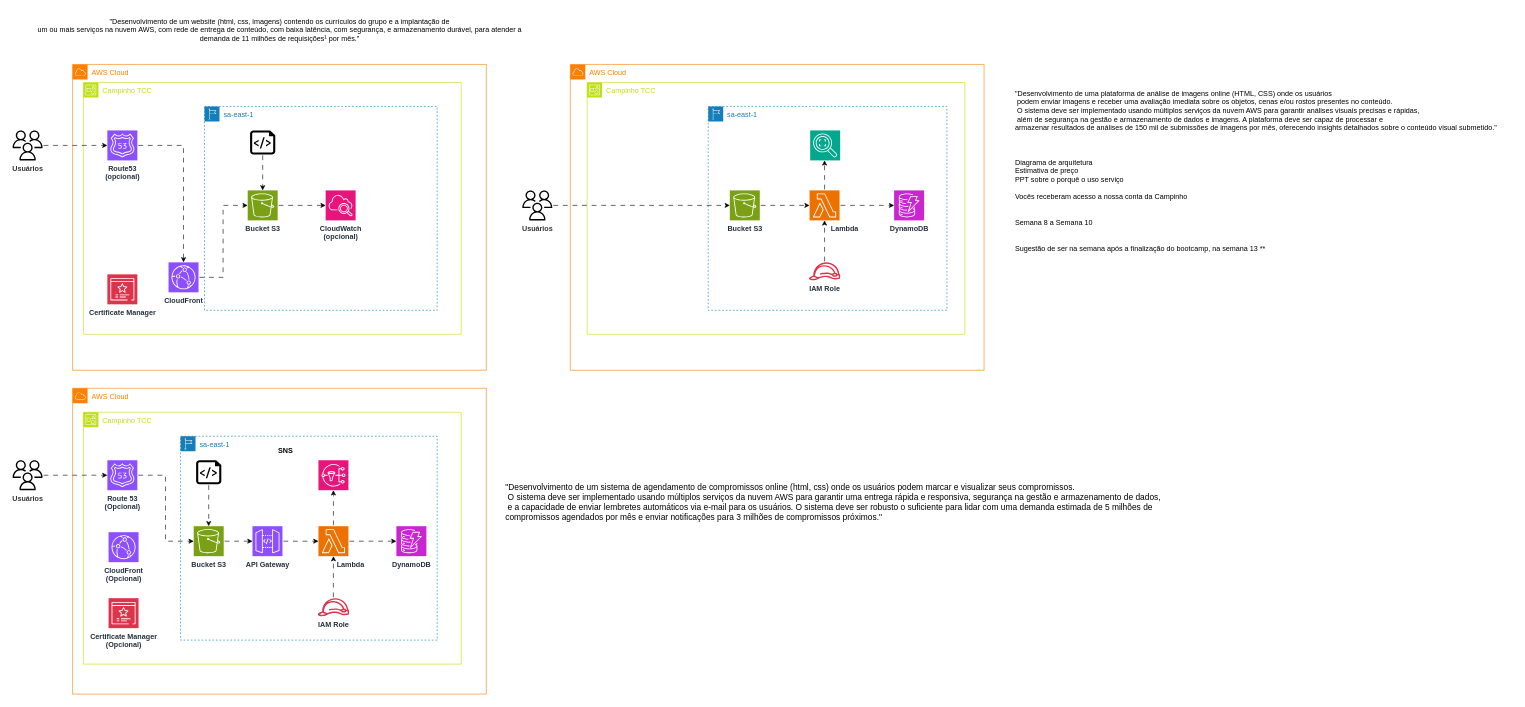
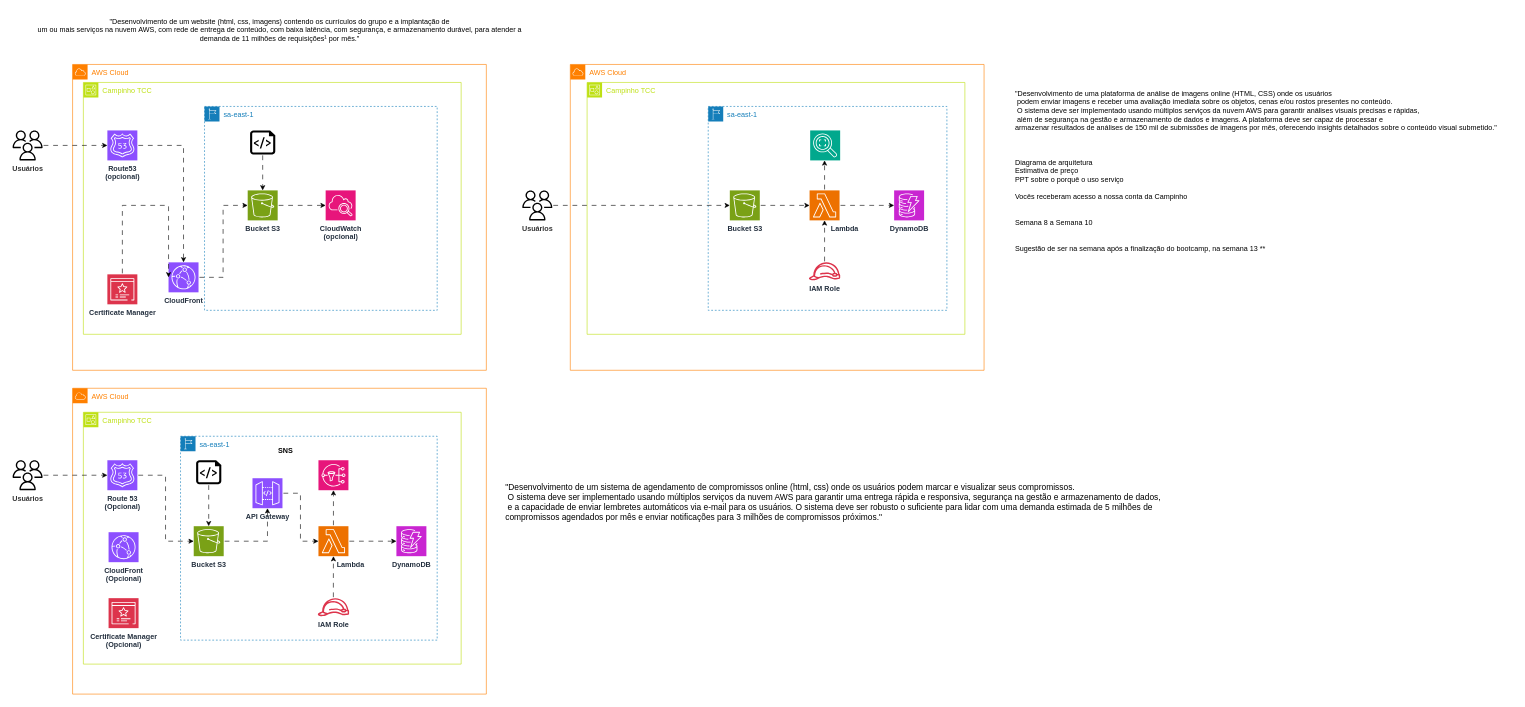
edge "Certificate Manager" -> "CloudFront": added
node "API Gateway": moved (267, 542) -> (267, 494)
